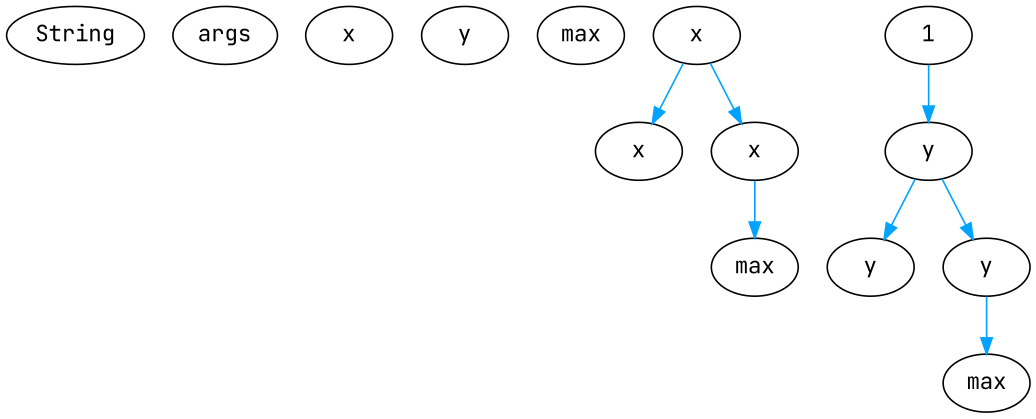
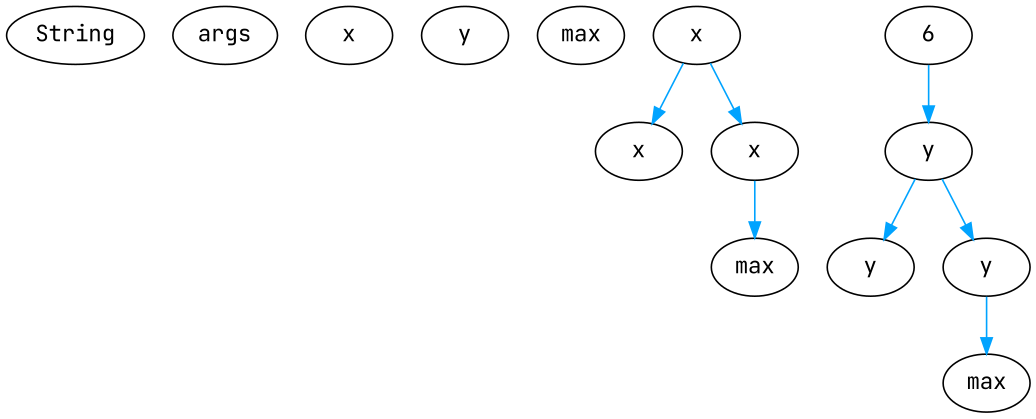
node "1": label "1" -> "6"
